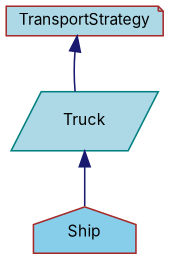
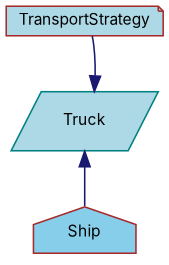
edge "Truck" -> "TransportStrategy": reversed
